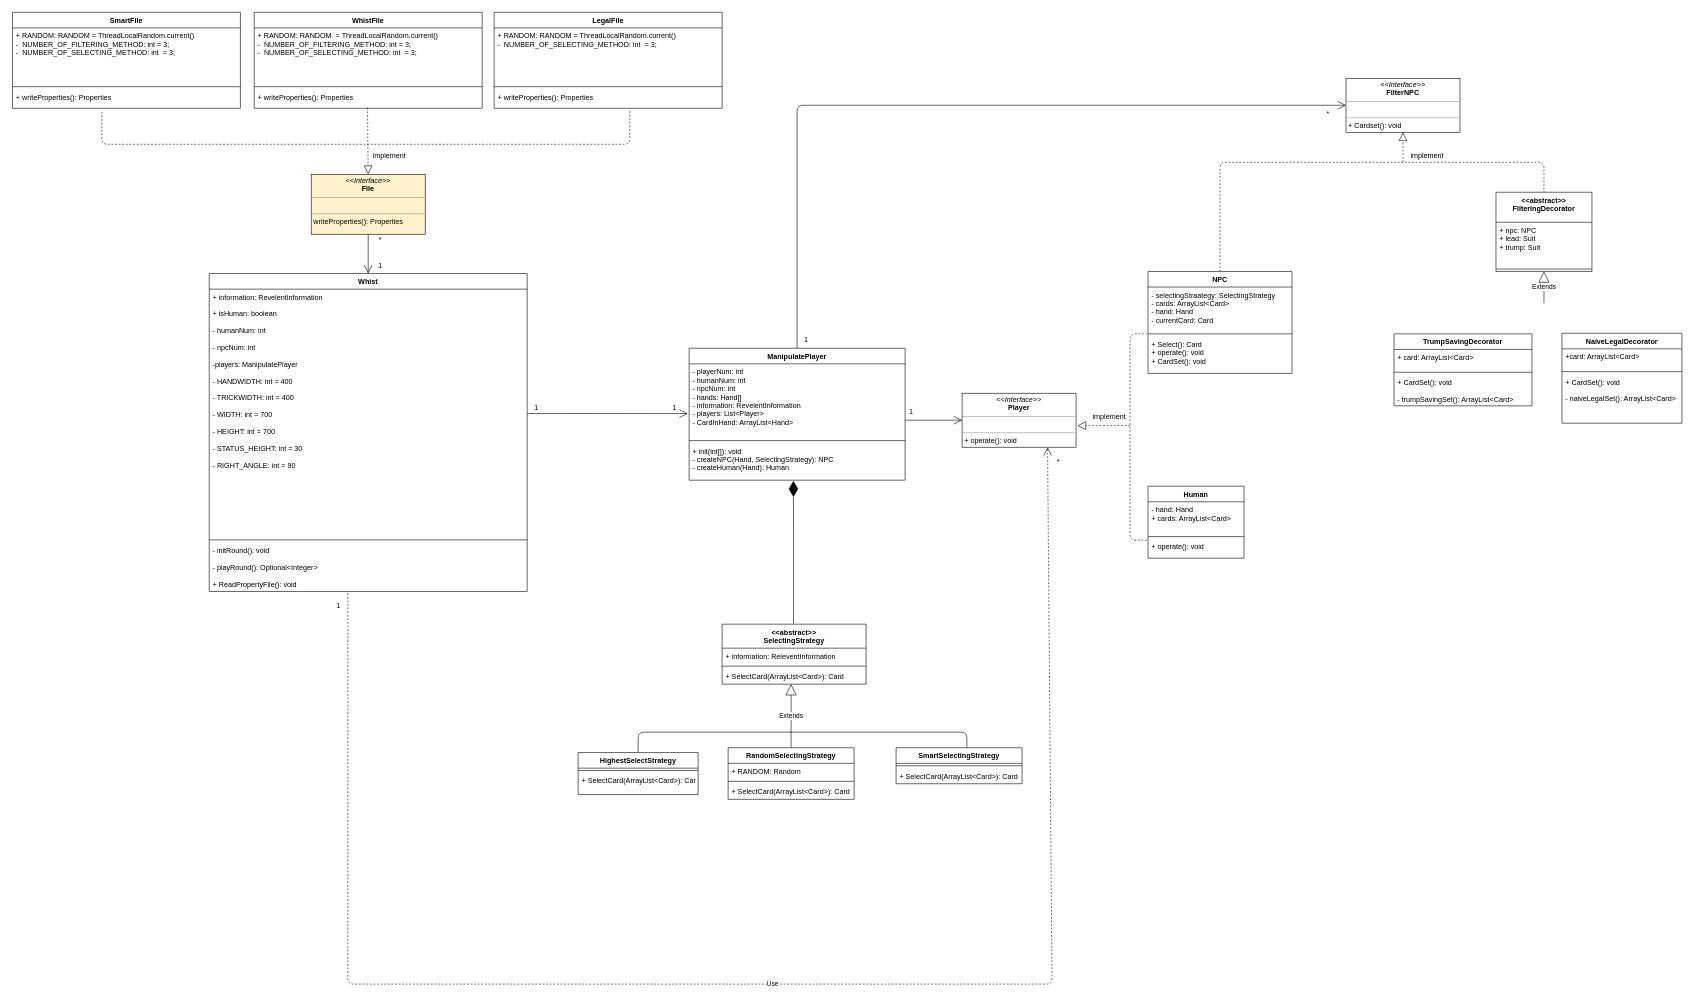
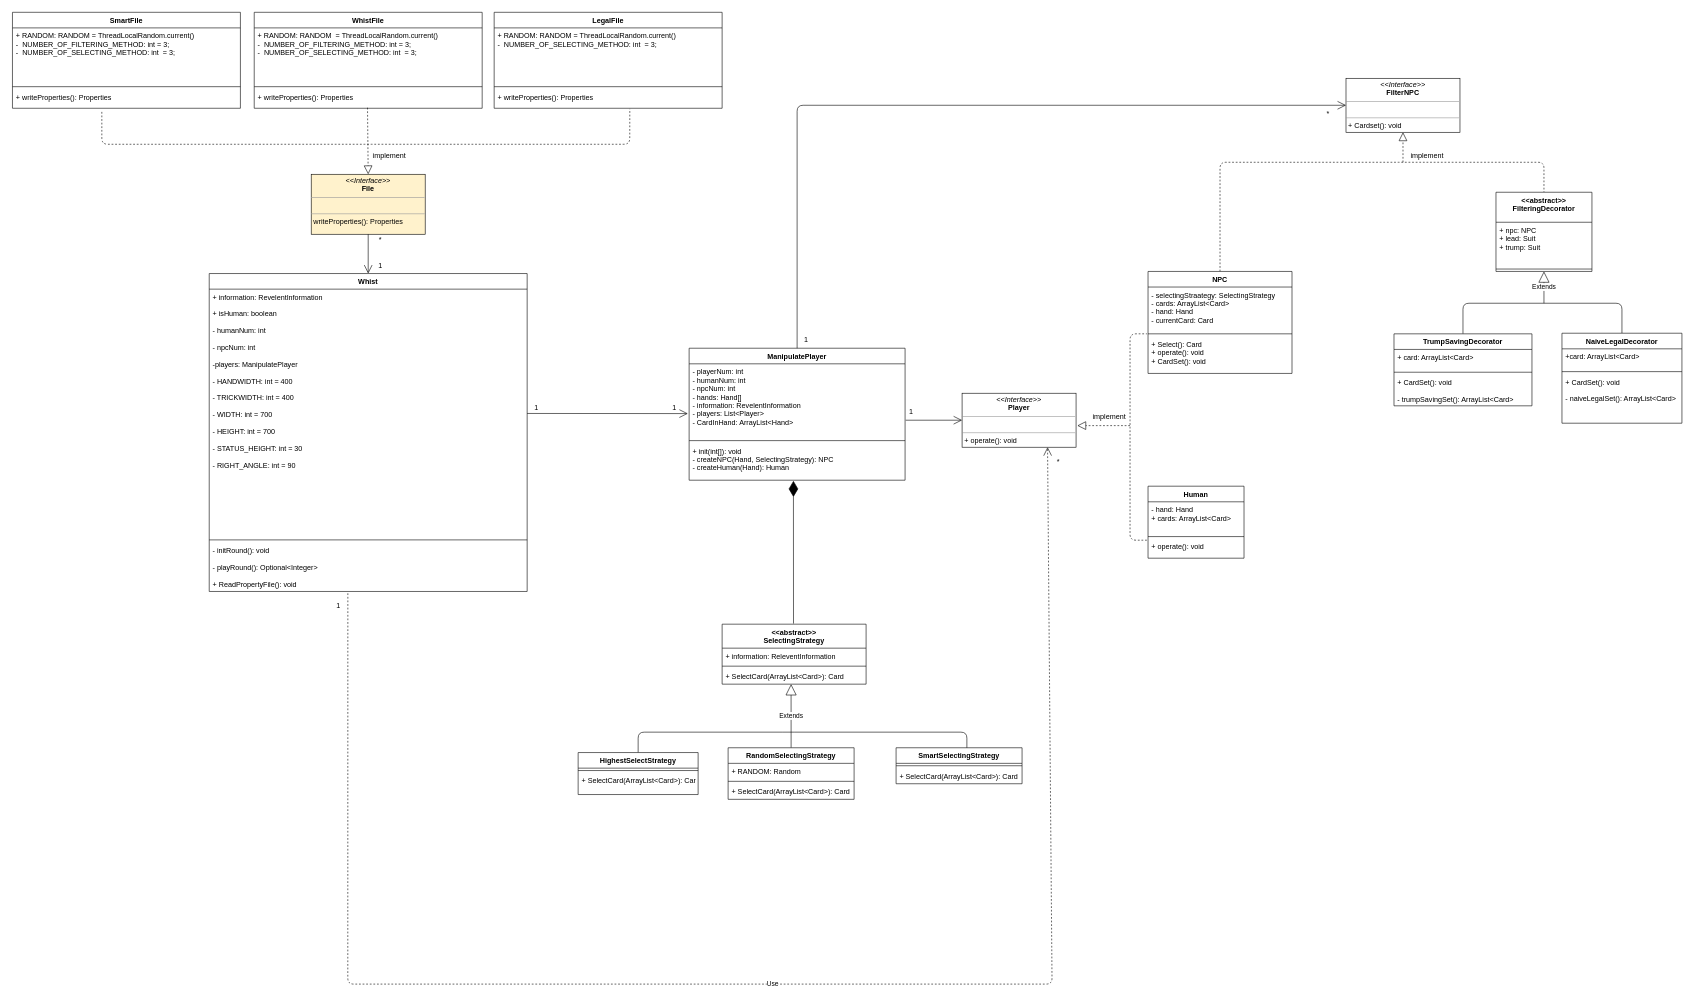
edge "TrumpSavingDecorator" -- "NaiveLegalDecorator": added
